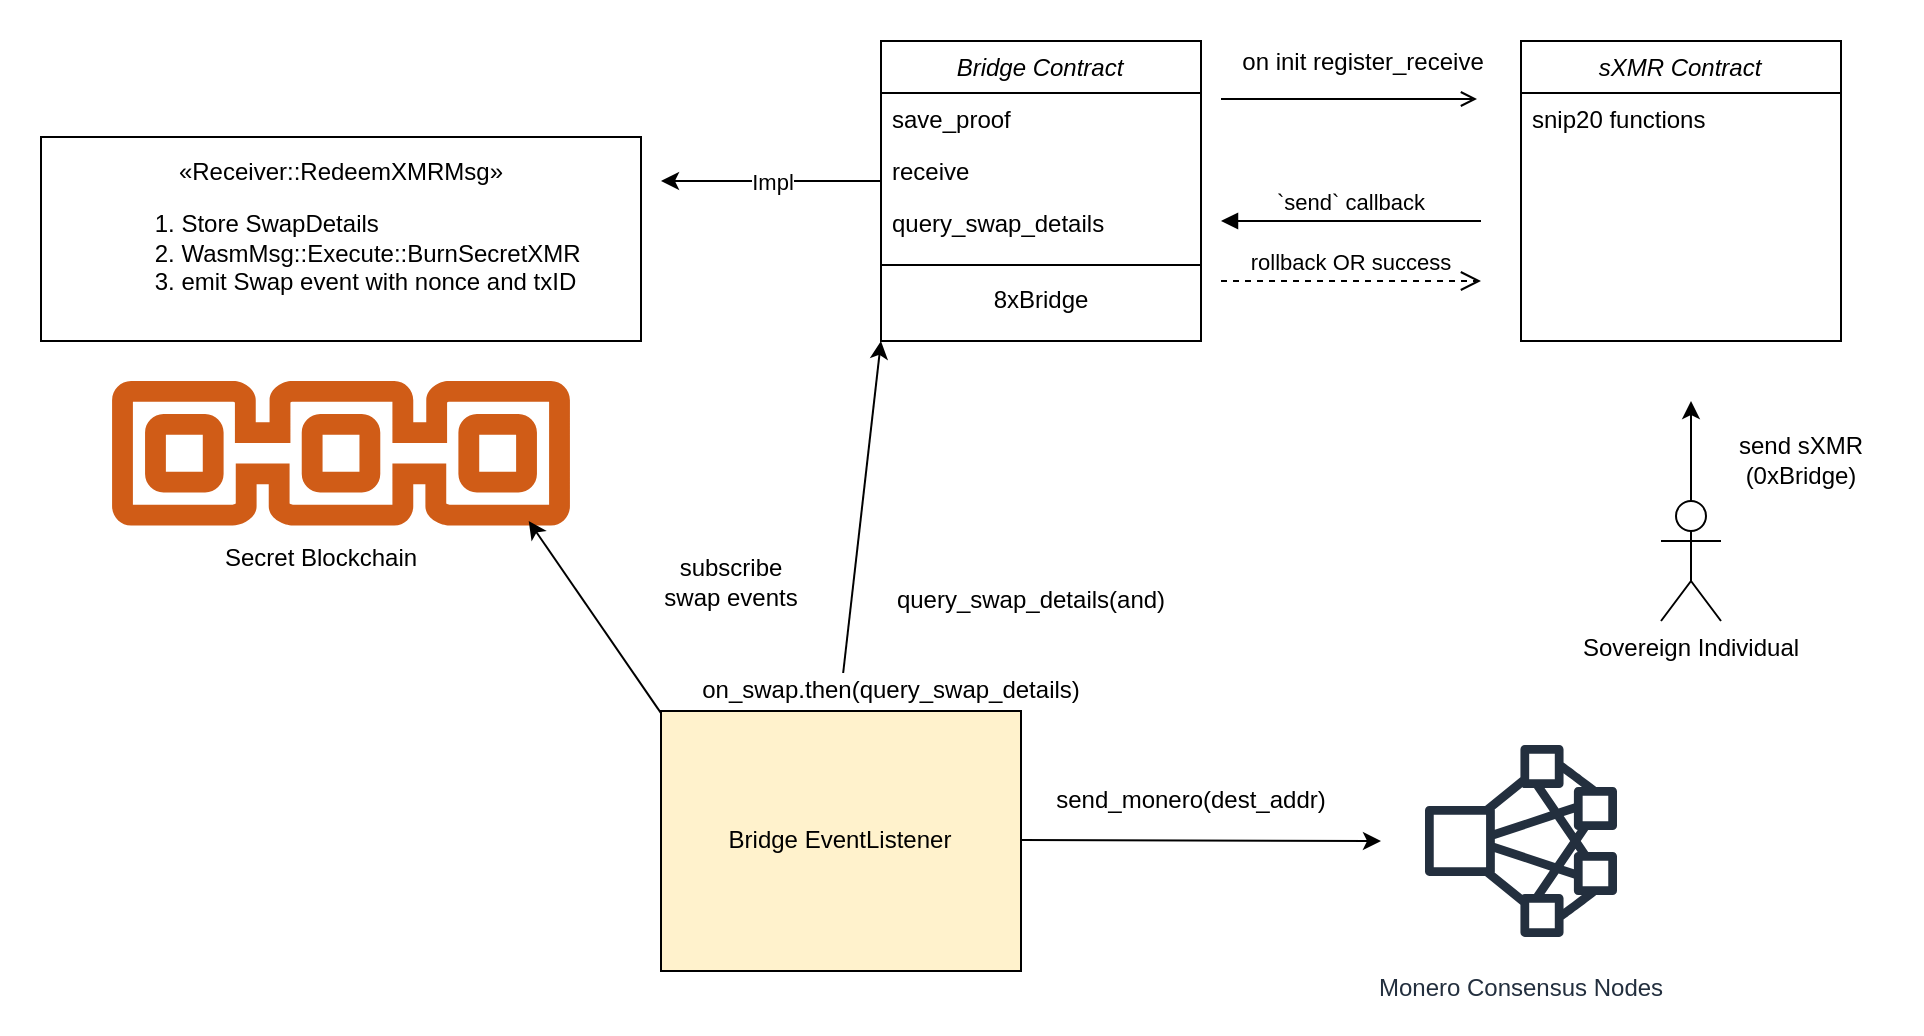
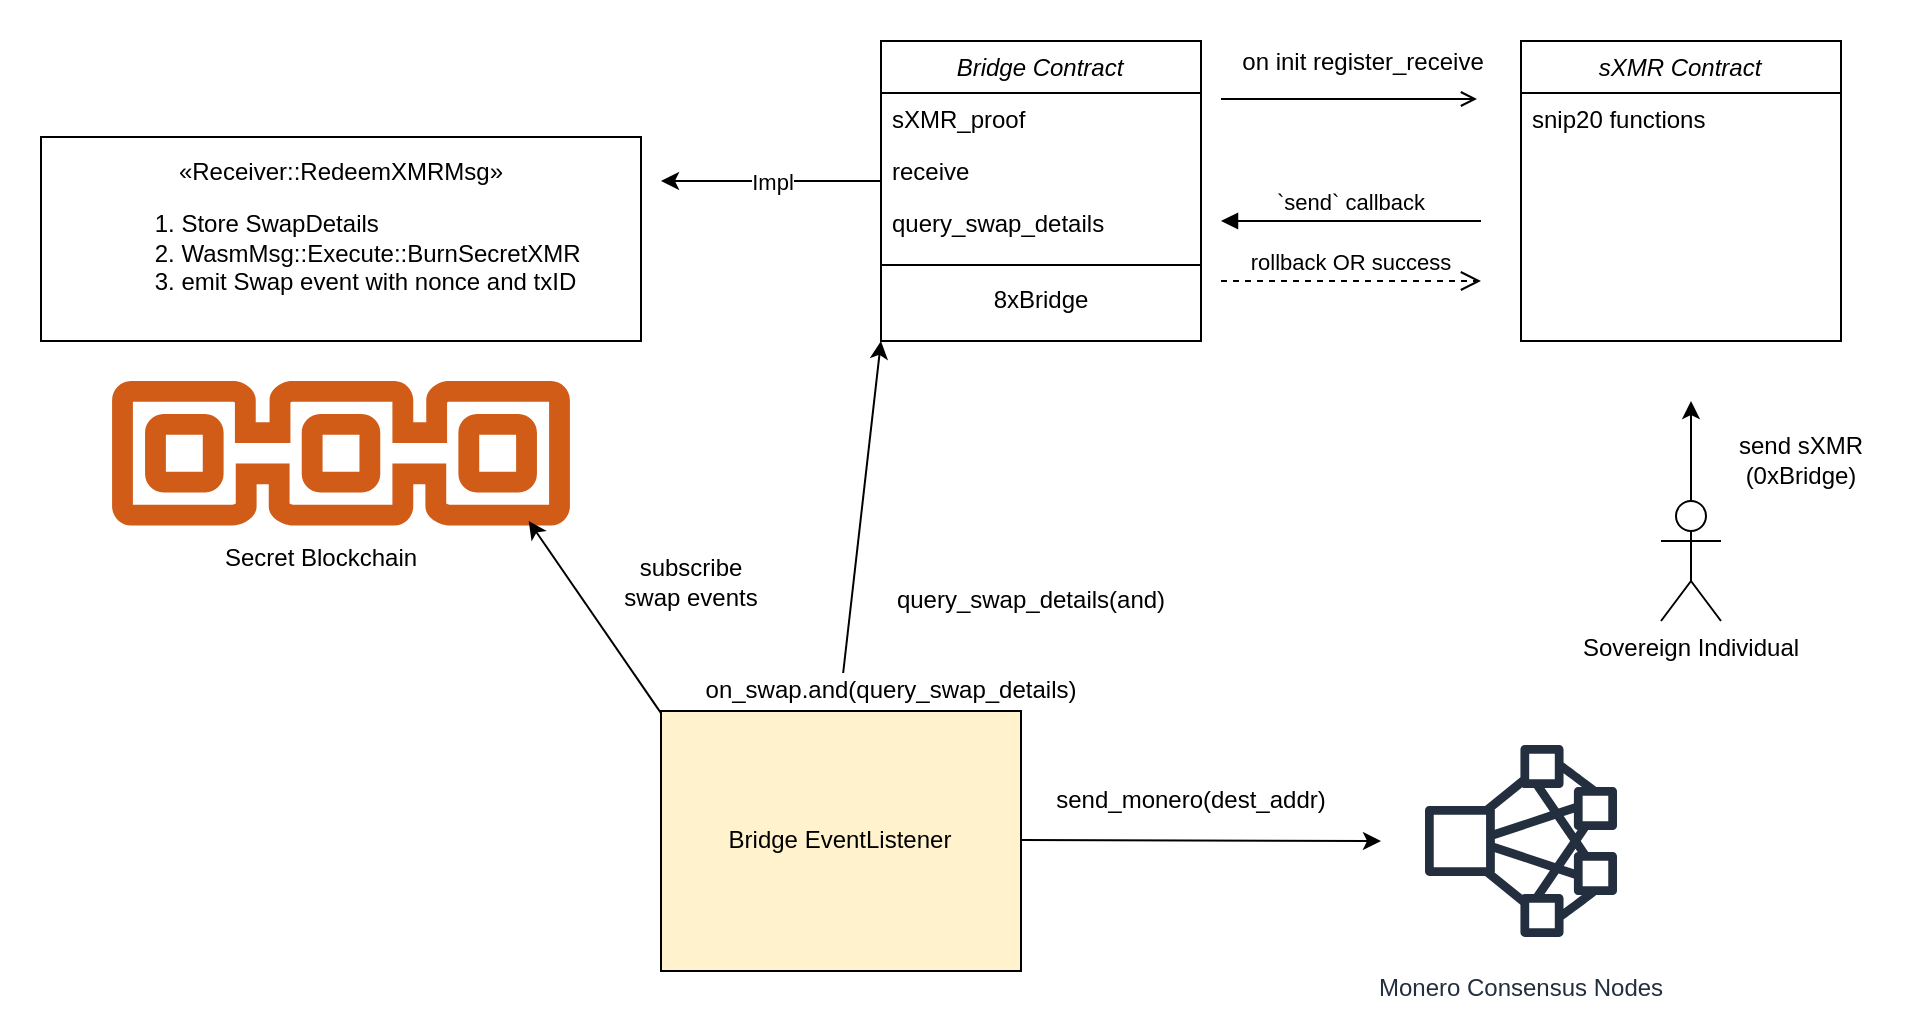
node "save_proof": label "save_proof" -> "sXMR_proof"
node "subscribe swap events": moved (731, 583) -> (691, 583)
node "on_swap.then(query_swap_details)": label "on_swap.then(query_swap_details)" -> "on_swap.and(query_swap_details)"
